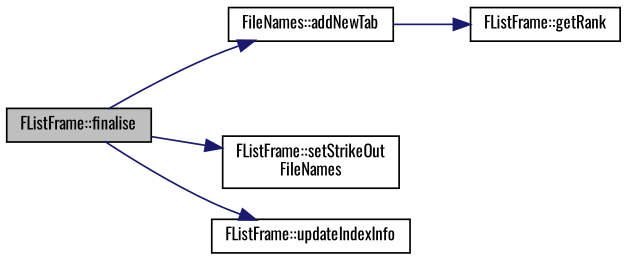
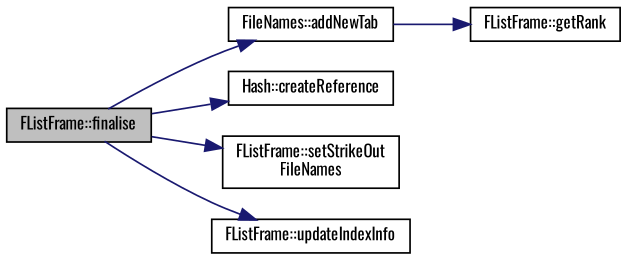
node "Hash::createReference": added
